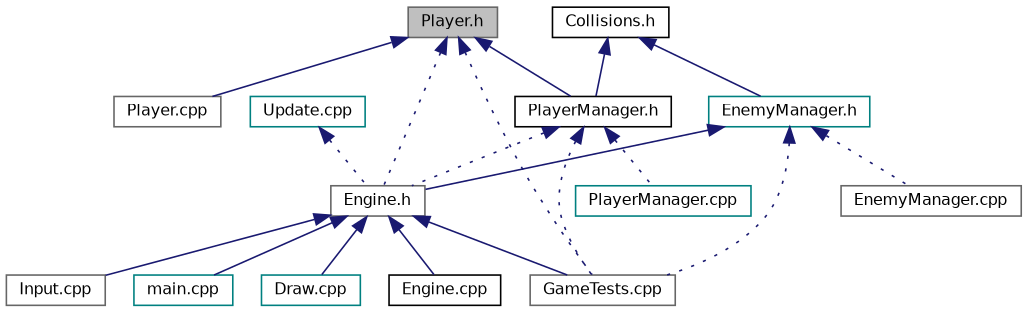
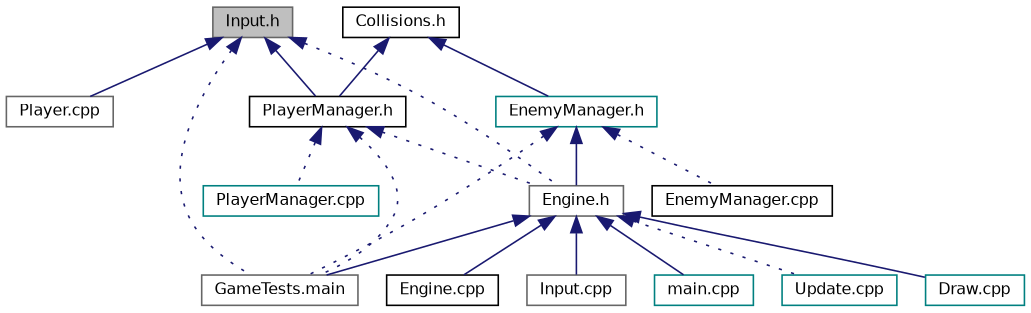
node "Player.h": label "Player.h" -> "Input.h"
edge "Engine.h" -> "Update.cpp": reversed
node "EnemyManager.cpp": color gray40 -> black
node "GameTests.cpp": label "GameTests.cpp" -> "GameTests.main"
